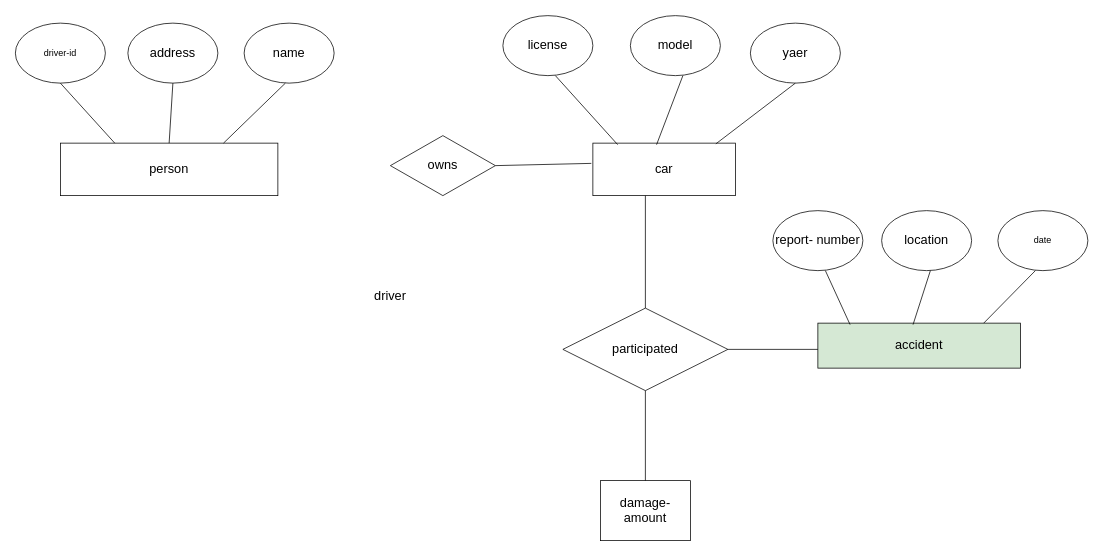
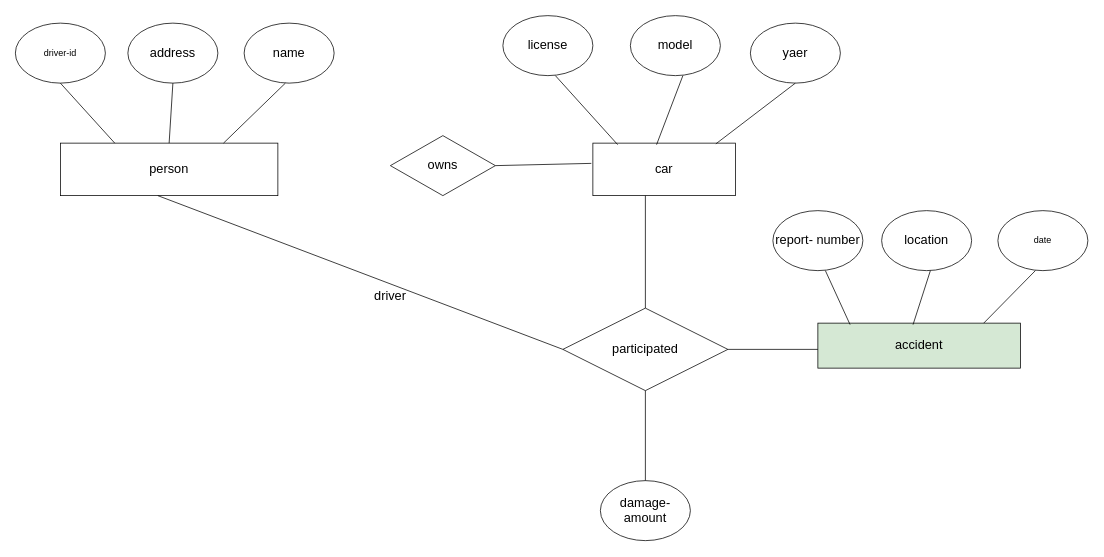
edge "person" -- "participated": added
node "damage-amount": shape rectangle -> ellipse
